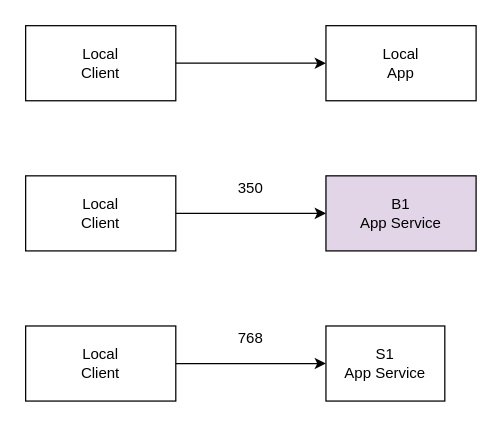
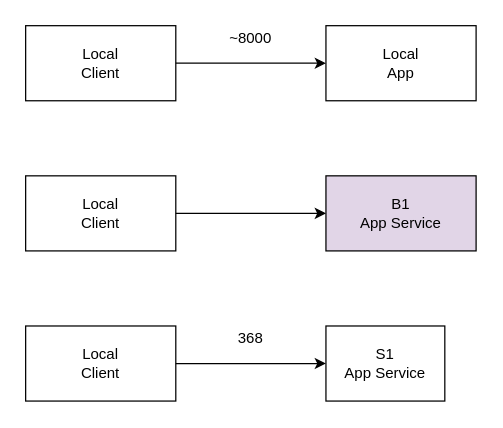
node "~8000": added
node "350": removed
node "768": label "768" -> "368"
